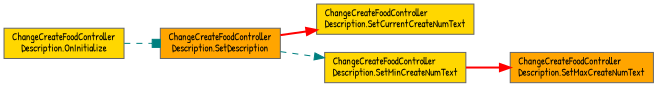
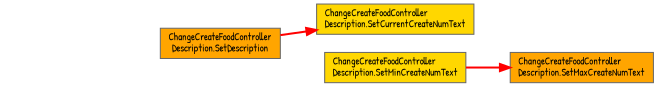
node "ChangeCreateFoodController Description.OnInitialize": removed
edge "ChangeCreateFoodController Description.SetDescription" -> "ChangeCreateFoodController Description.SetMinCreateNumText": removed
